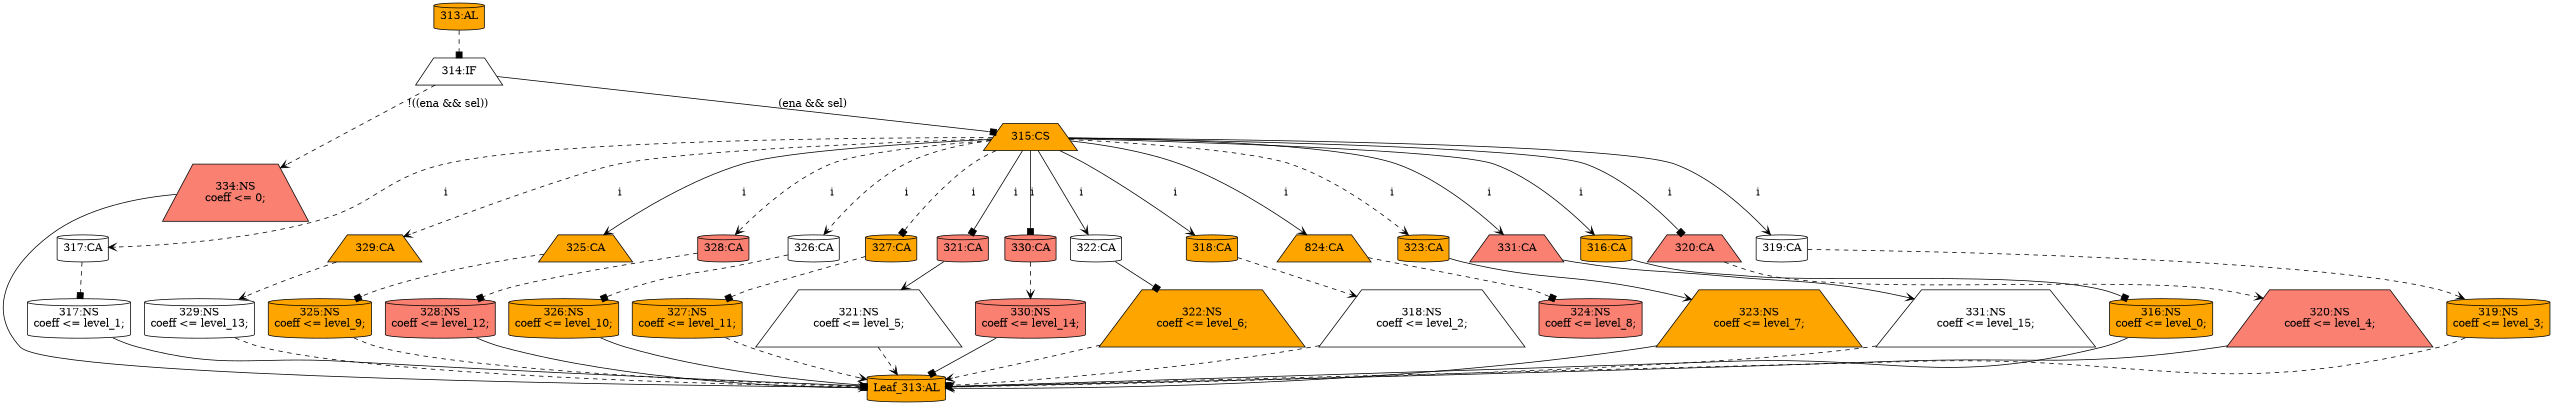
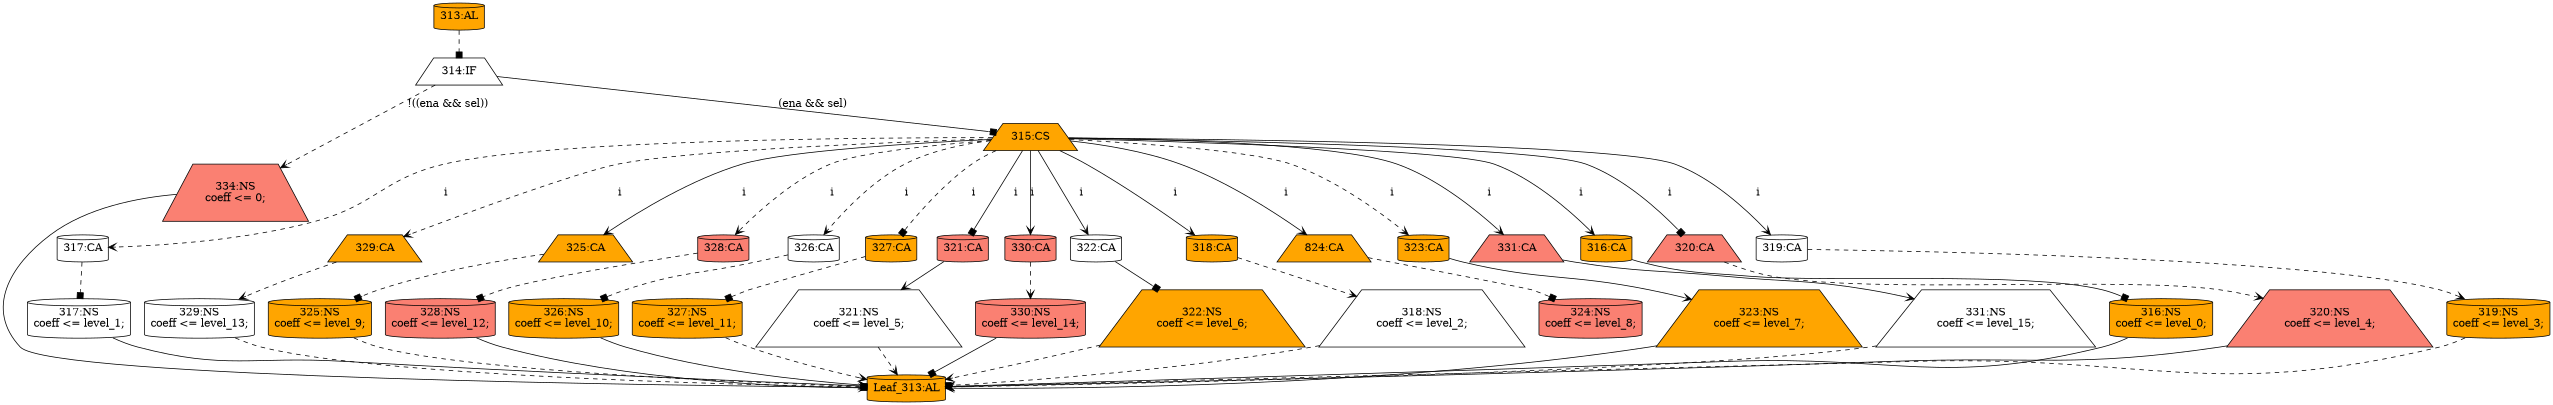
edge "315:CS" -> "330:CA": arrowhead box -> vee
